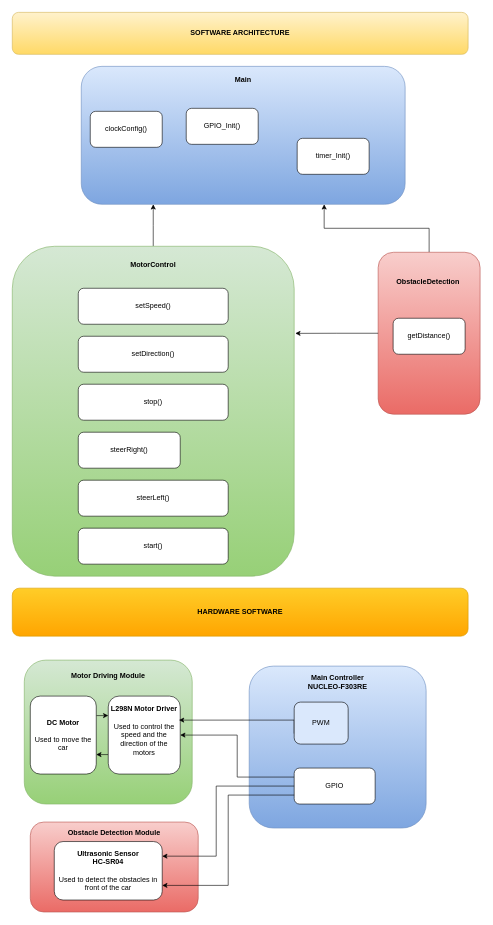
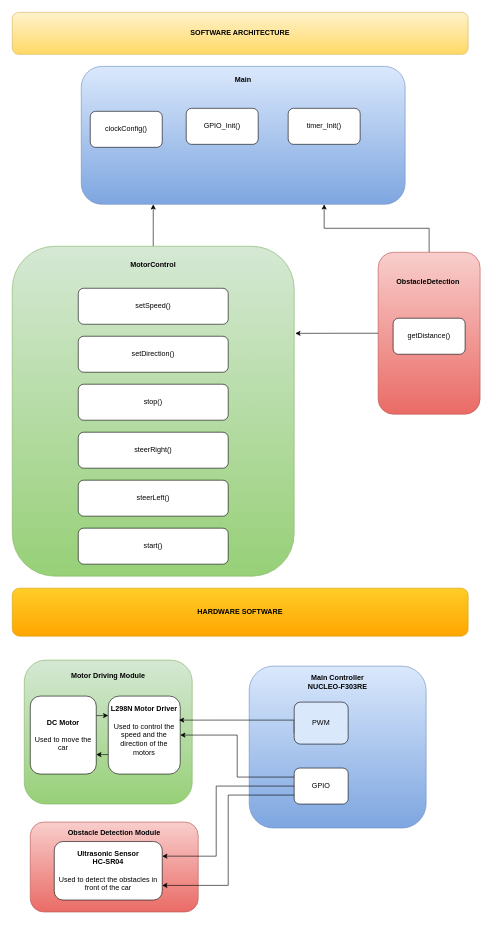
node "timer_Init()": moved (333, 156) -> (324, 126)
node "steerRight()": size 102x36 -> 150x36
node "GPIO": size 81x36 -> 54x36
